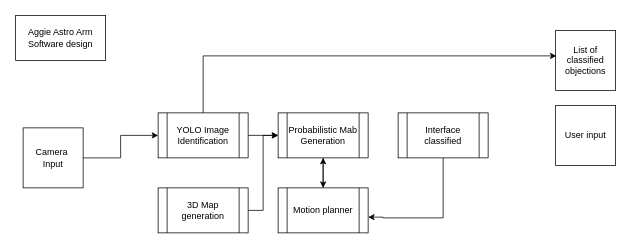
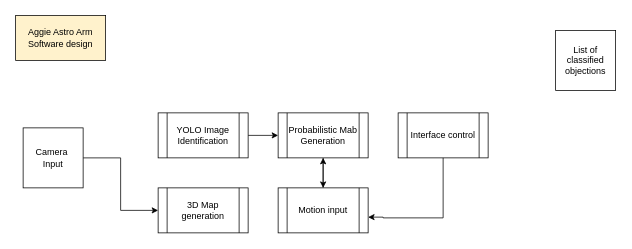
node "Aggie Astro Arm Software design": fillcolor #ffffff -> #fff2cc
edge "YOLO Image Identification" -> "List of classified objections": removed
edge "Camera Input" -> "YOLO Image Identification": removed
node "Interface classified": label "Interface classified" -> "Interface control"
node "User input": removed
edge "3D Map generation" -> "Probabilistic Mab Generation": removed
edge "Camera Input" -> "3D Map generation": added
node "Motion planner": label "Motion planner" -> "Motion input"
